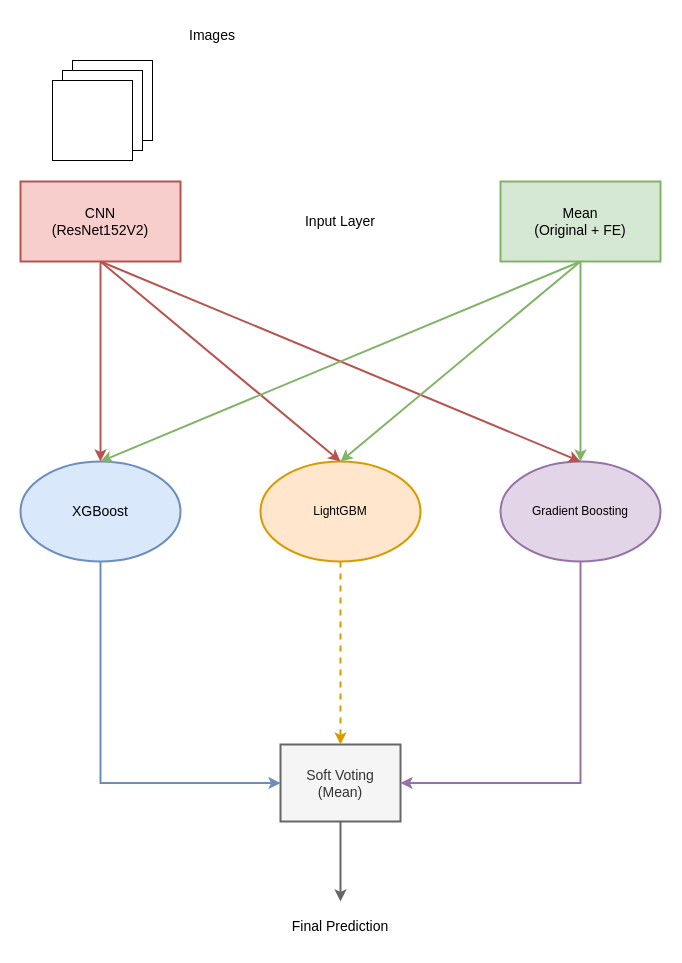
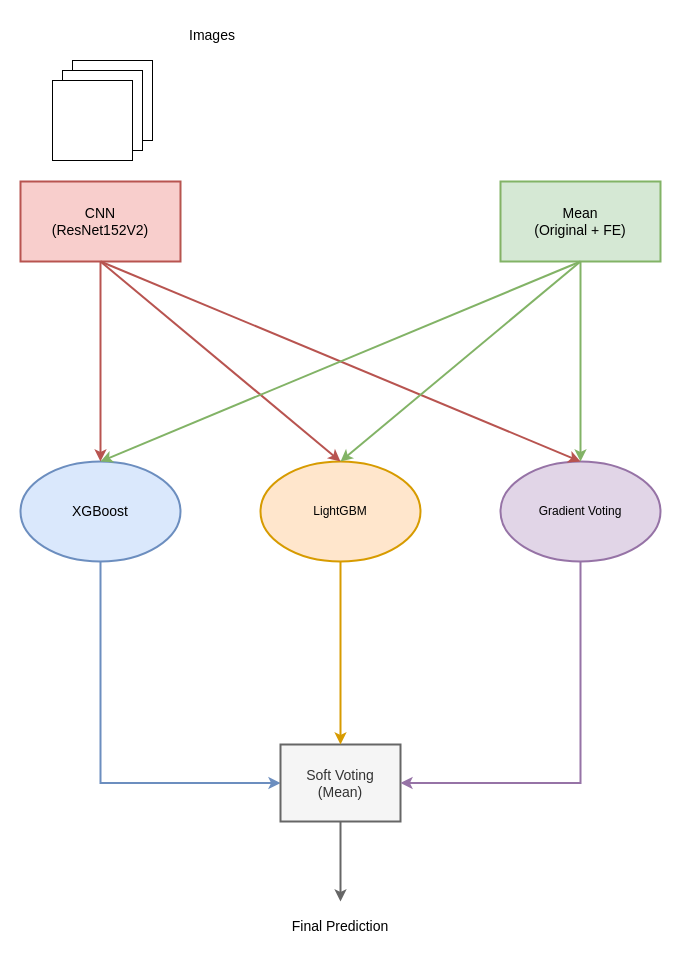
node "Input Layer": removed
node "Gradient Boosting": label "Gradient Boosting" -> "Gradient Voting"
edge "LightGBM" -> "Soft Voting (Mean)": style dashed -> solid
